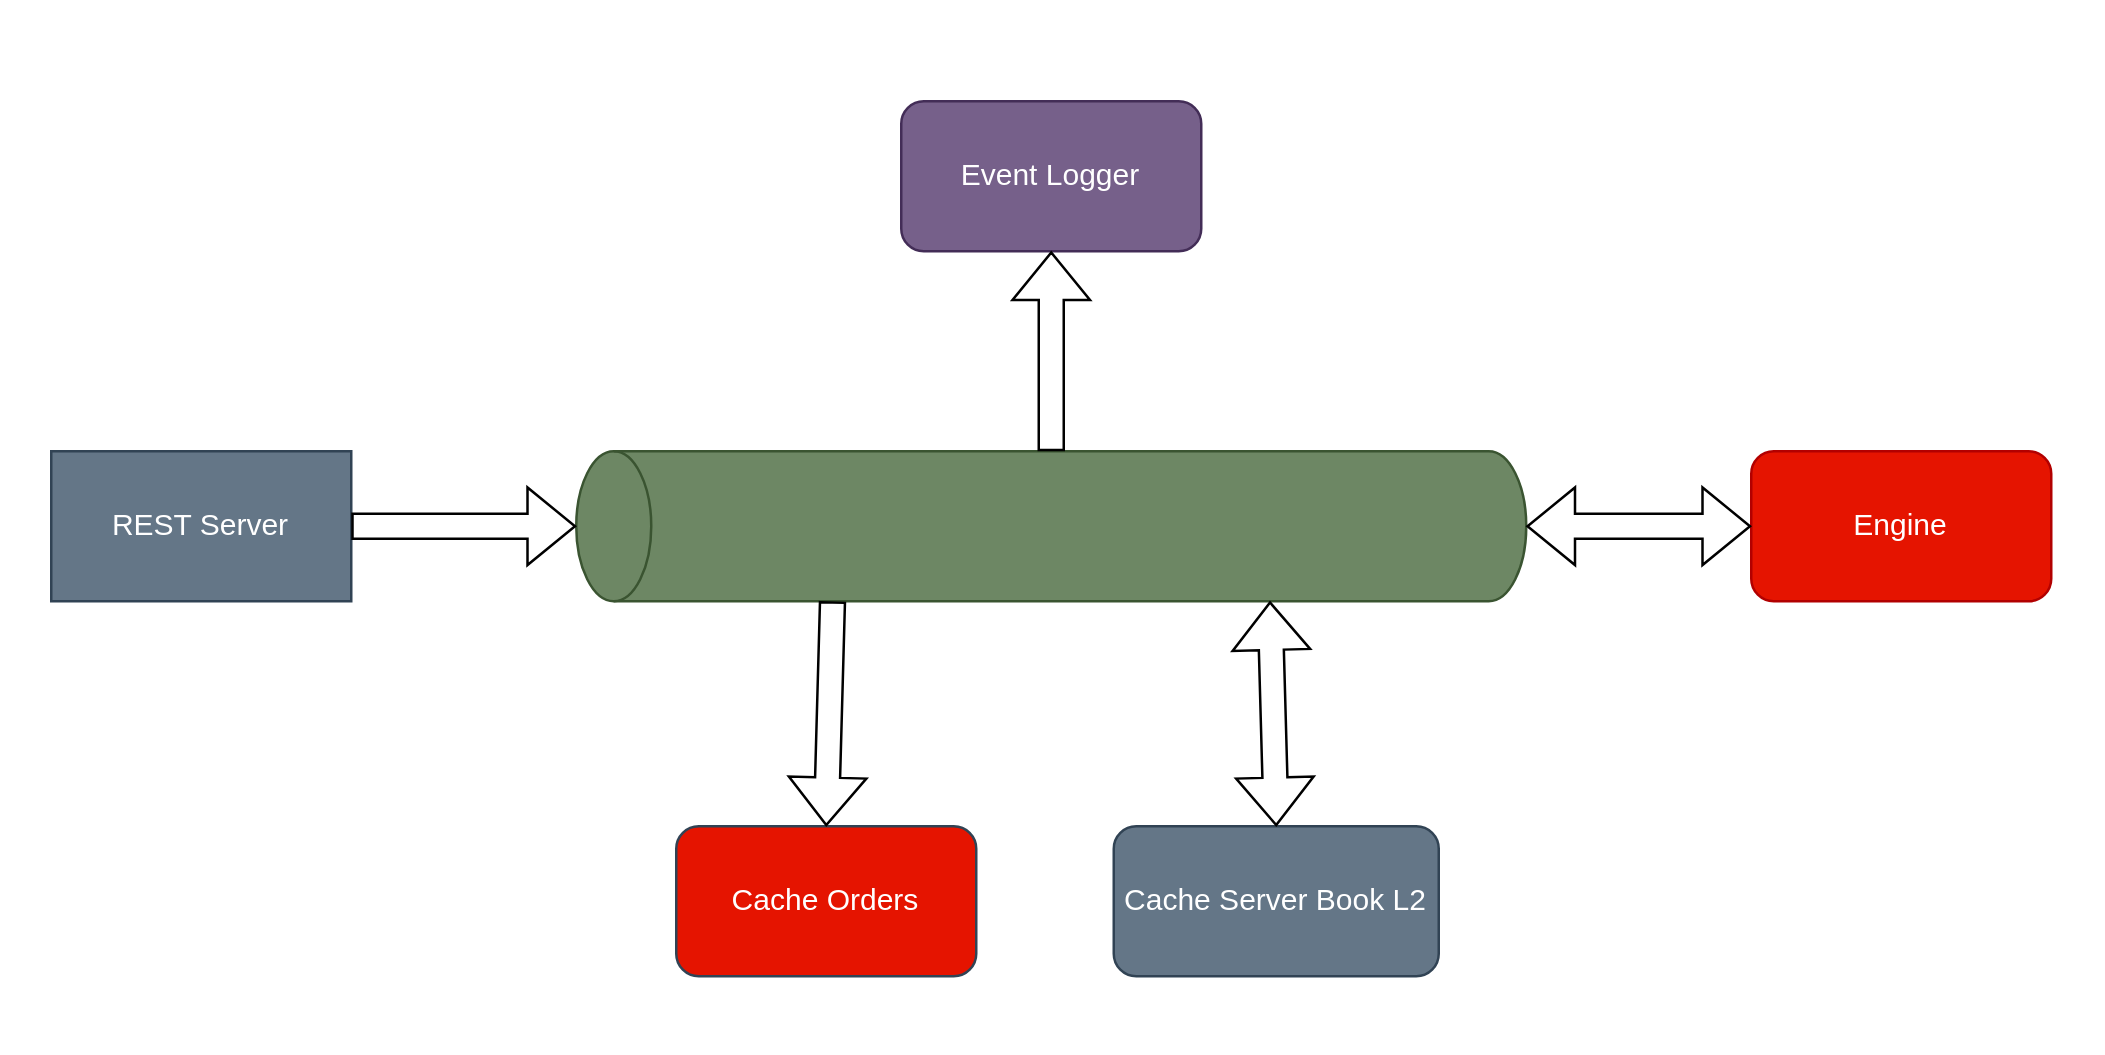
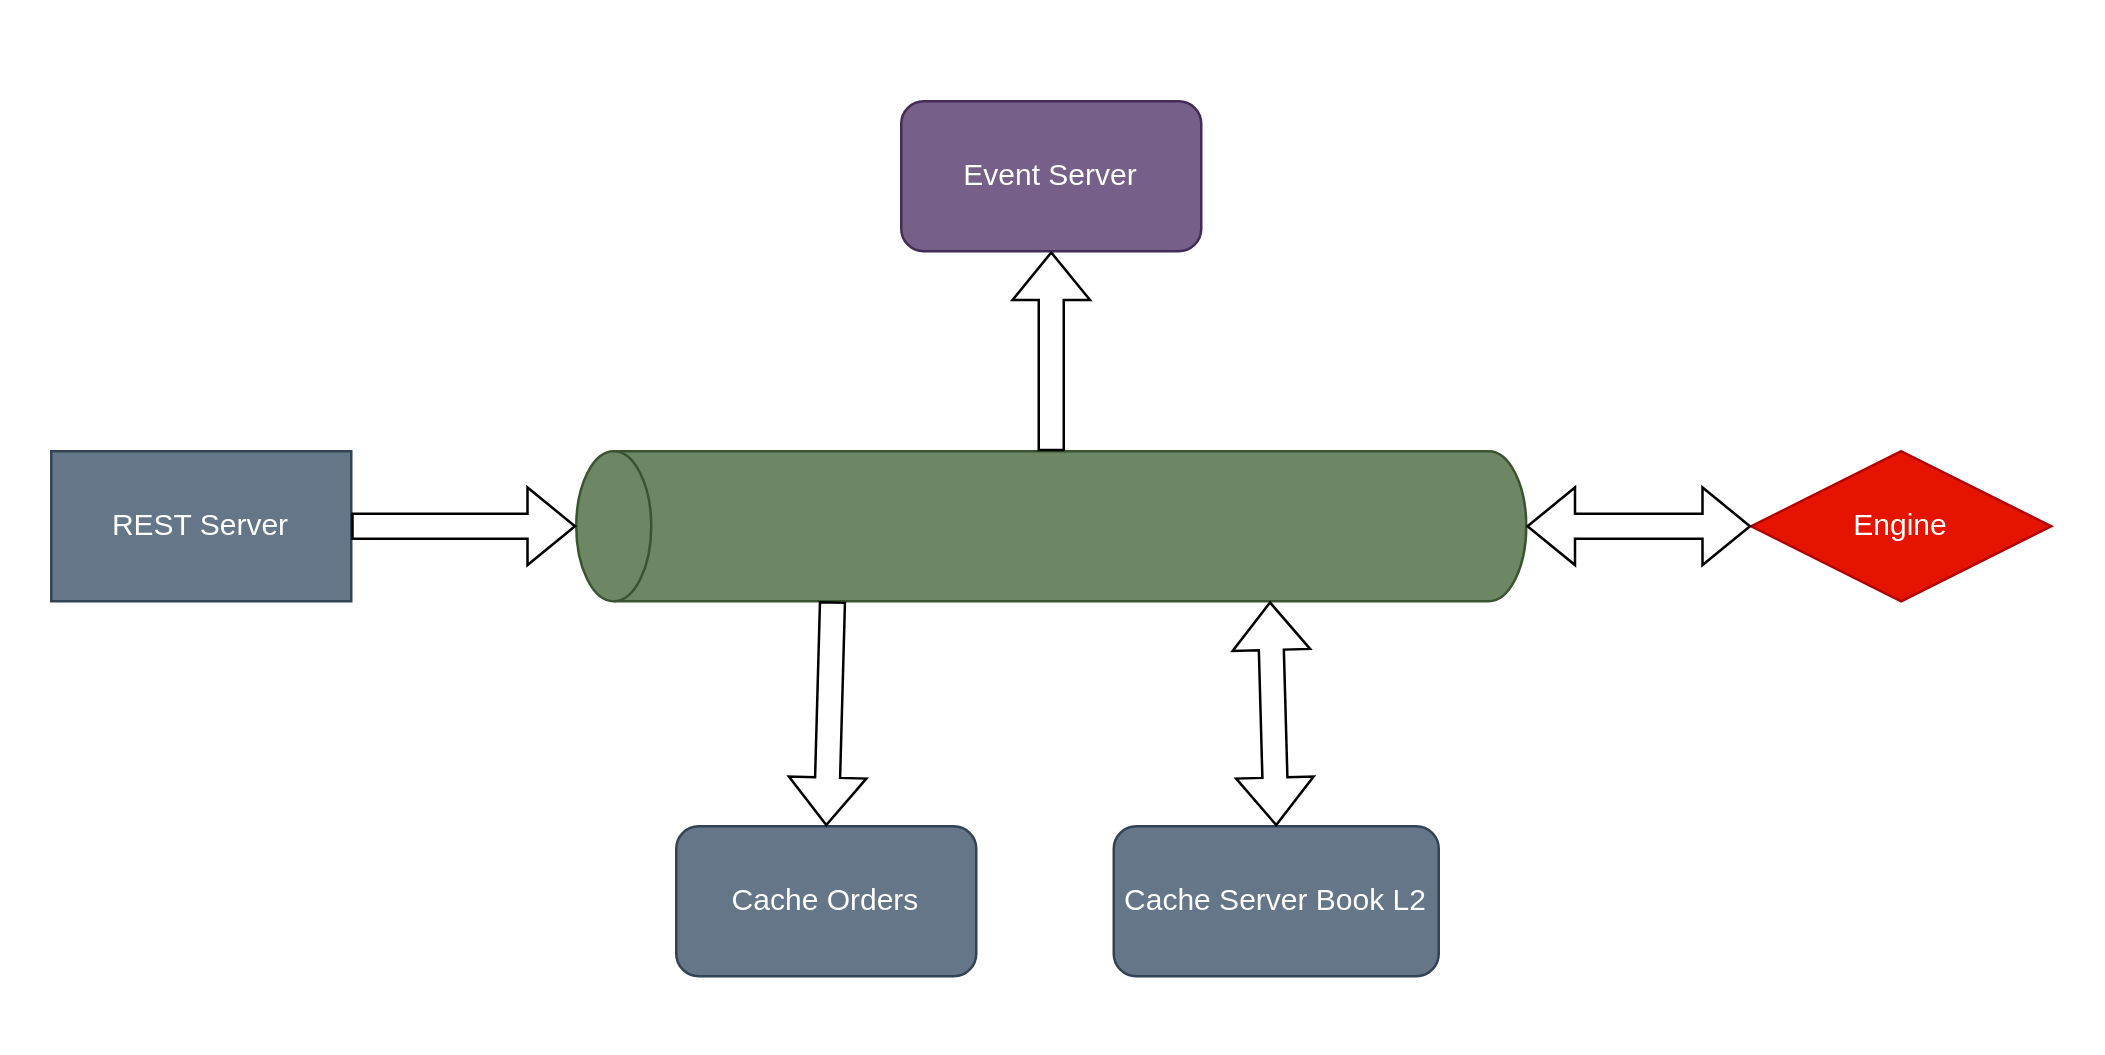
node "Event Logger": label "Event Logger" -> "Event Server"
node "Engine": shape rounded rectangle -> diamond
node "Cache Orders": fillcolor #e51400 -> #647687
